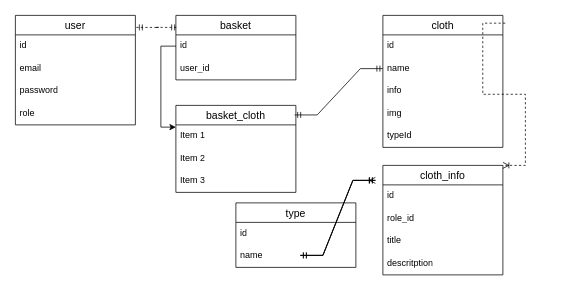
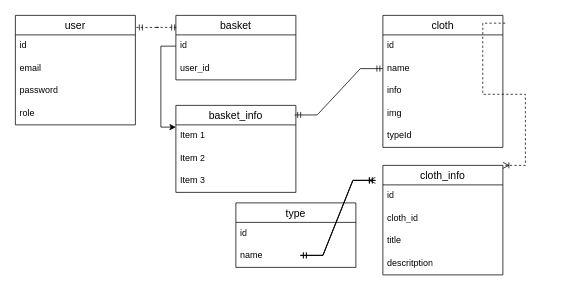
node "basket_cloth": label "basket_cloth" -> "basket_info"
node "role_id": label "role_id" -> "cloth_id"
